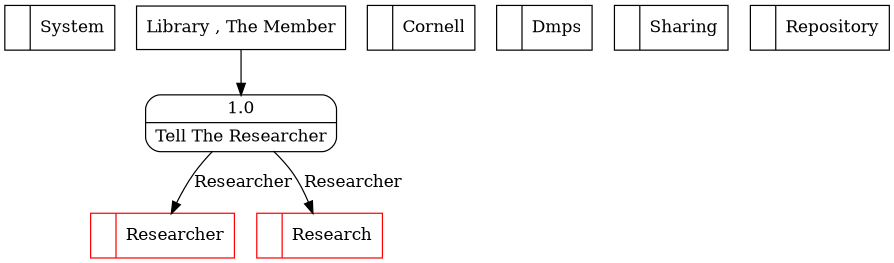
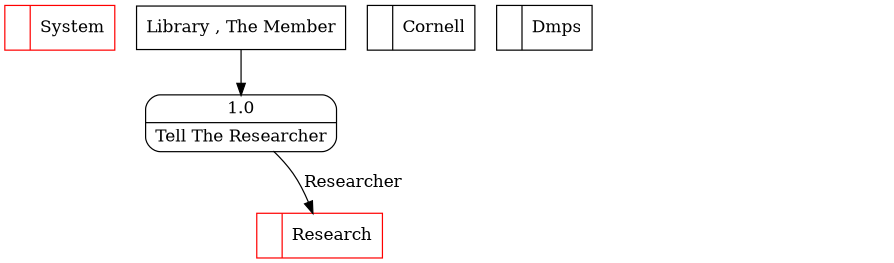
node "System": color black -> red
node "Sharing": removed
node "Repository": removed
node "Researcher": removed
